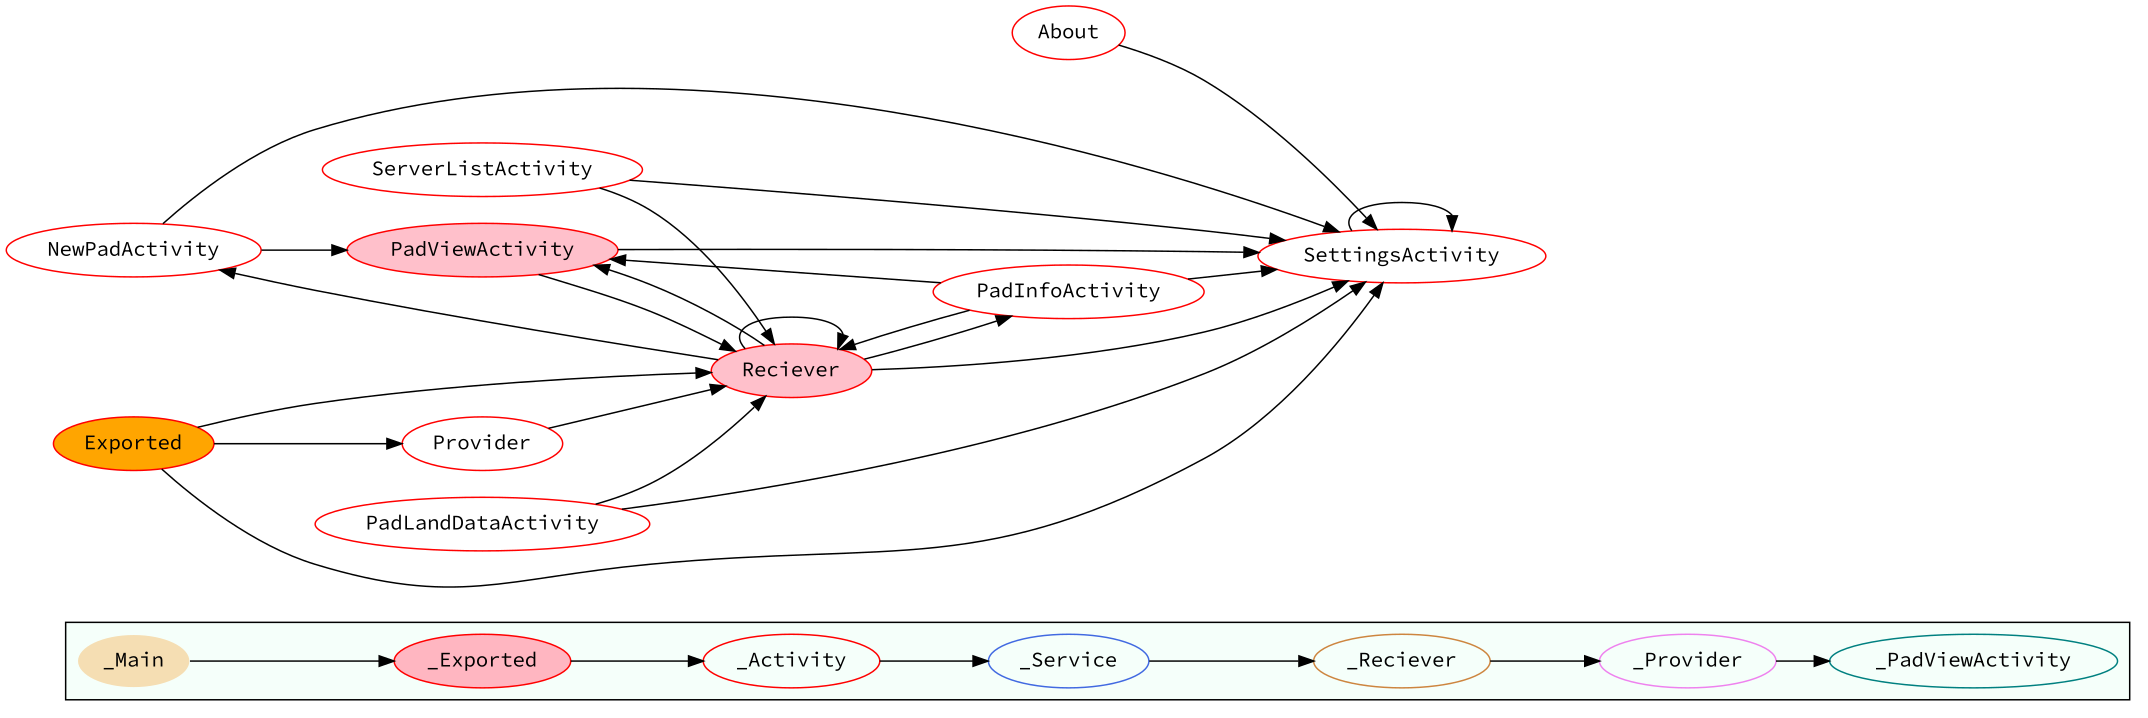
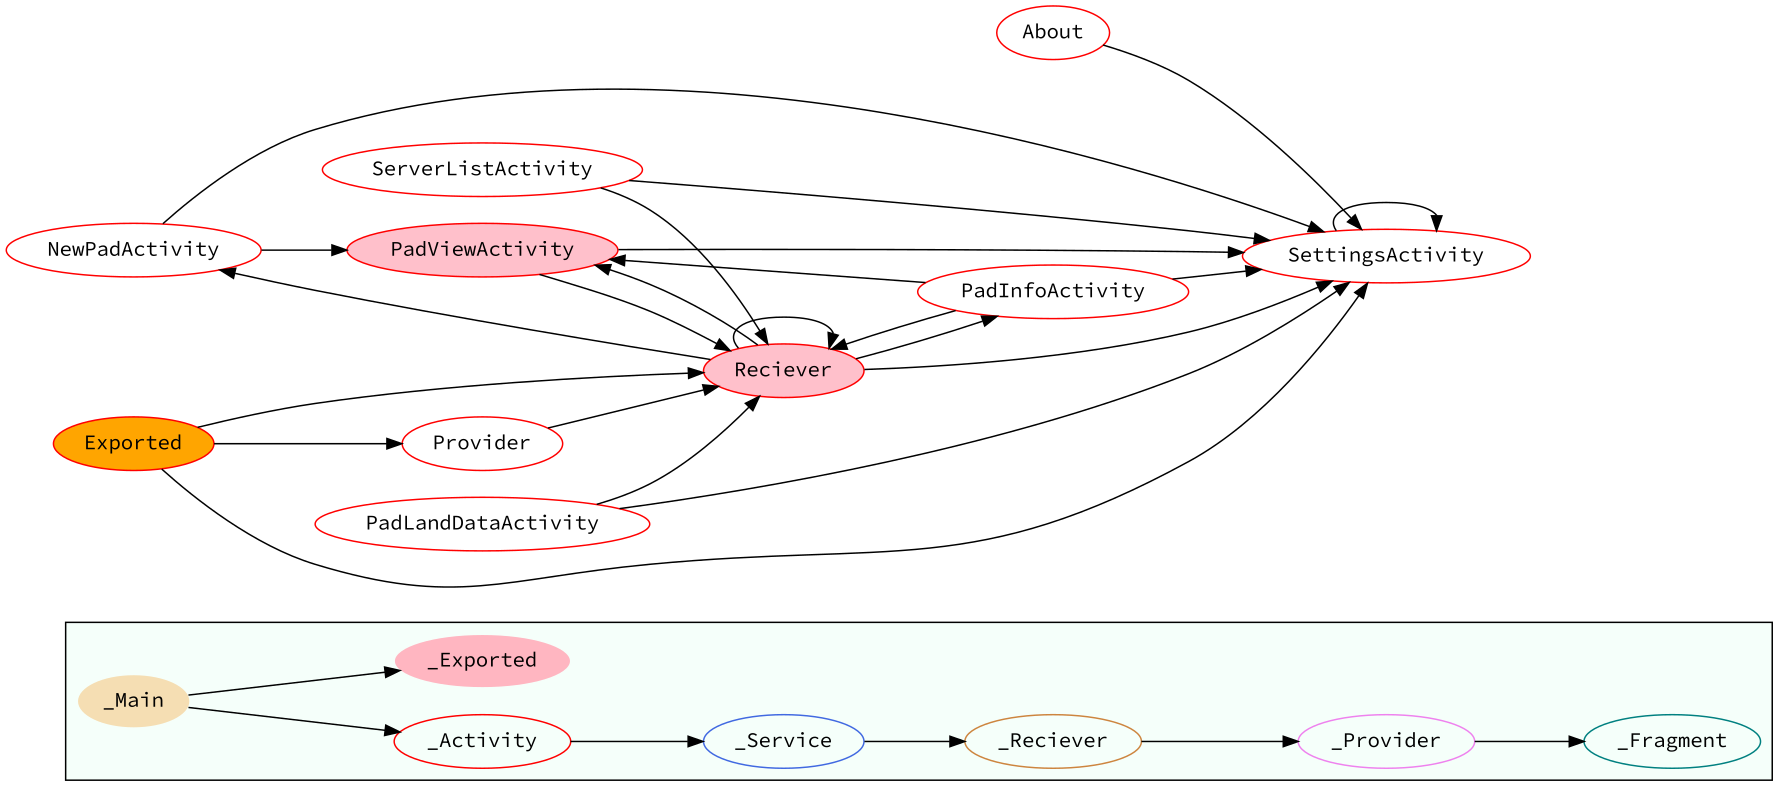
node "_Exported": color red -> mintcream
edge "_Exported" -> "_Activity": now "_Main" -> "_Activity"
node "_PadViewActivity": label "_PadViewActivity" -> "_Fragment"
